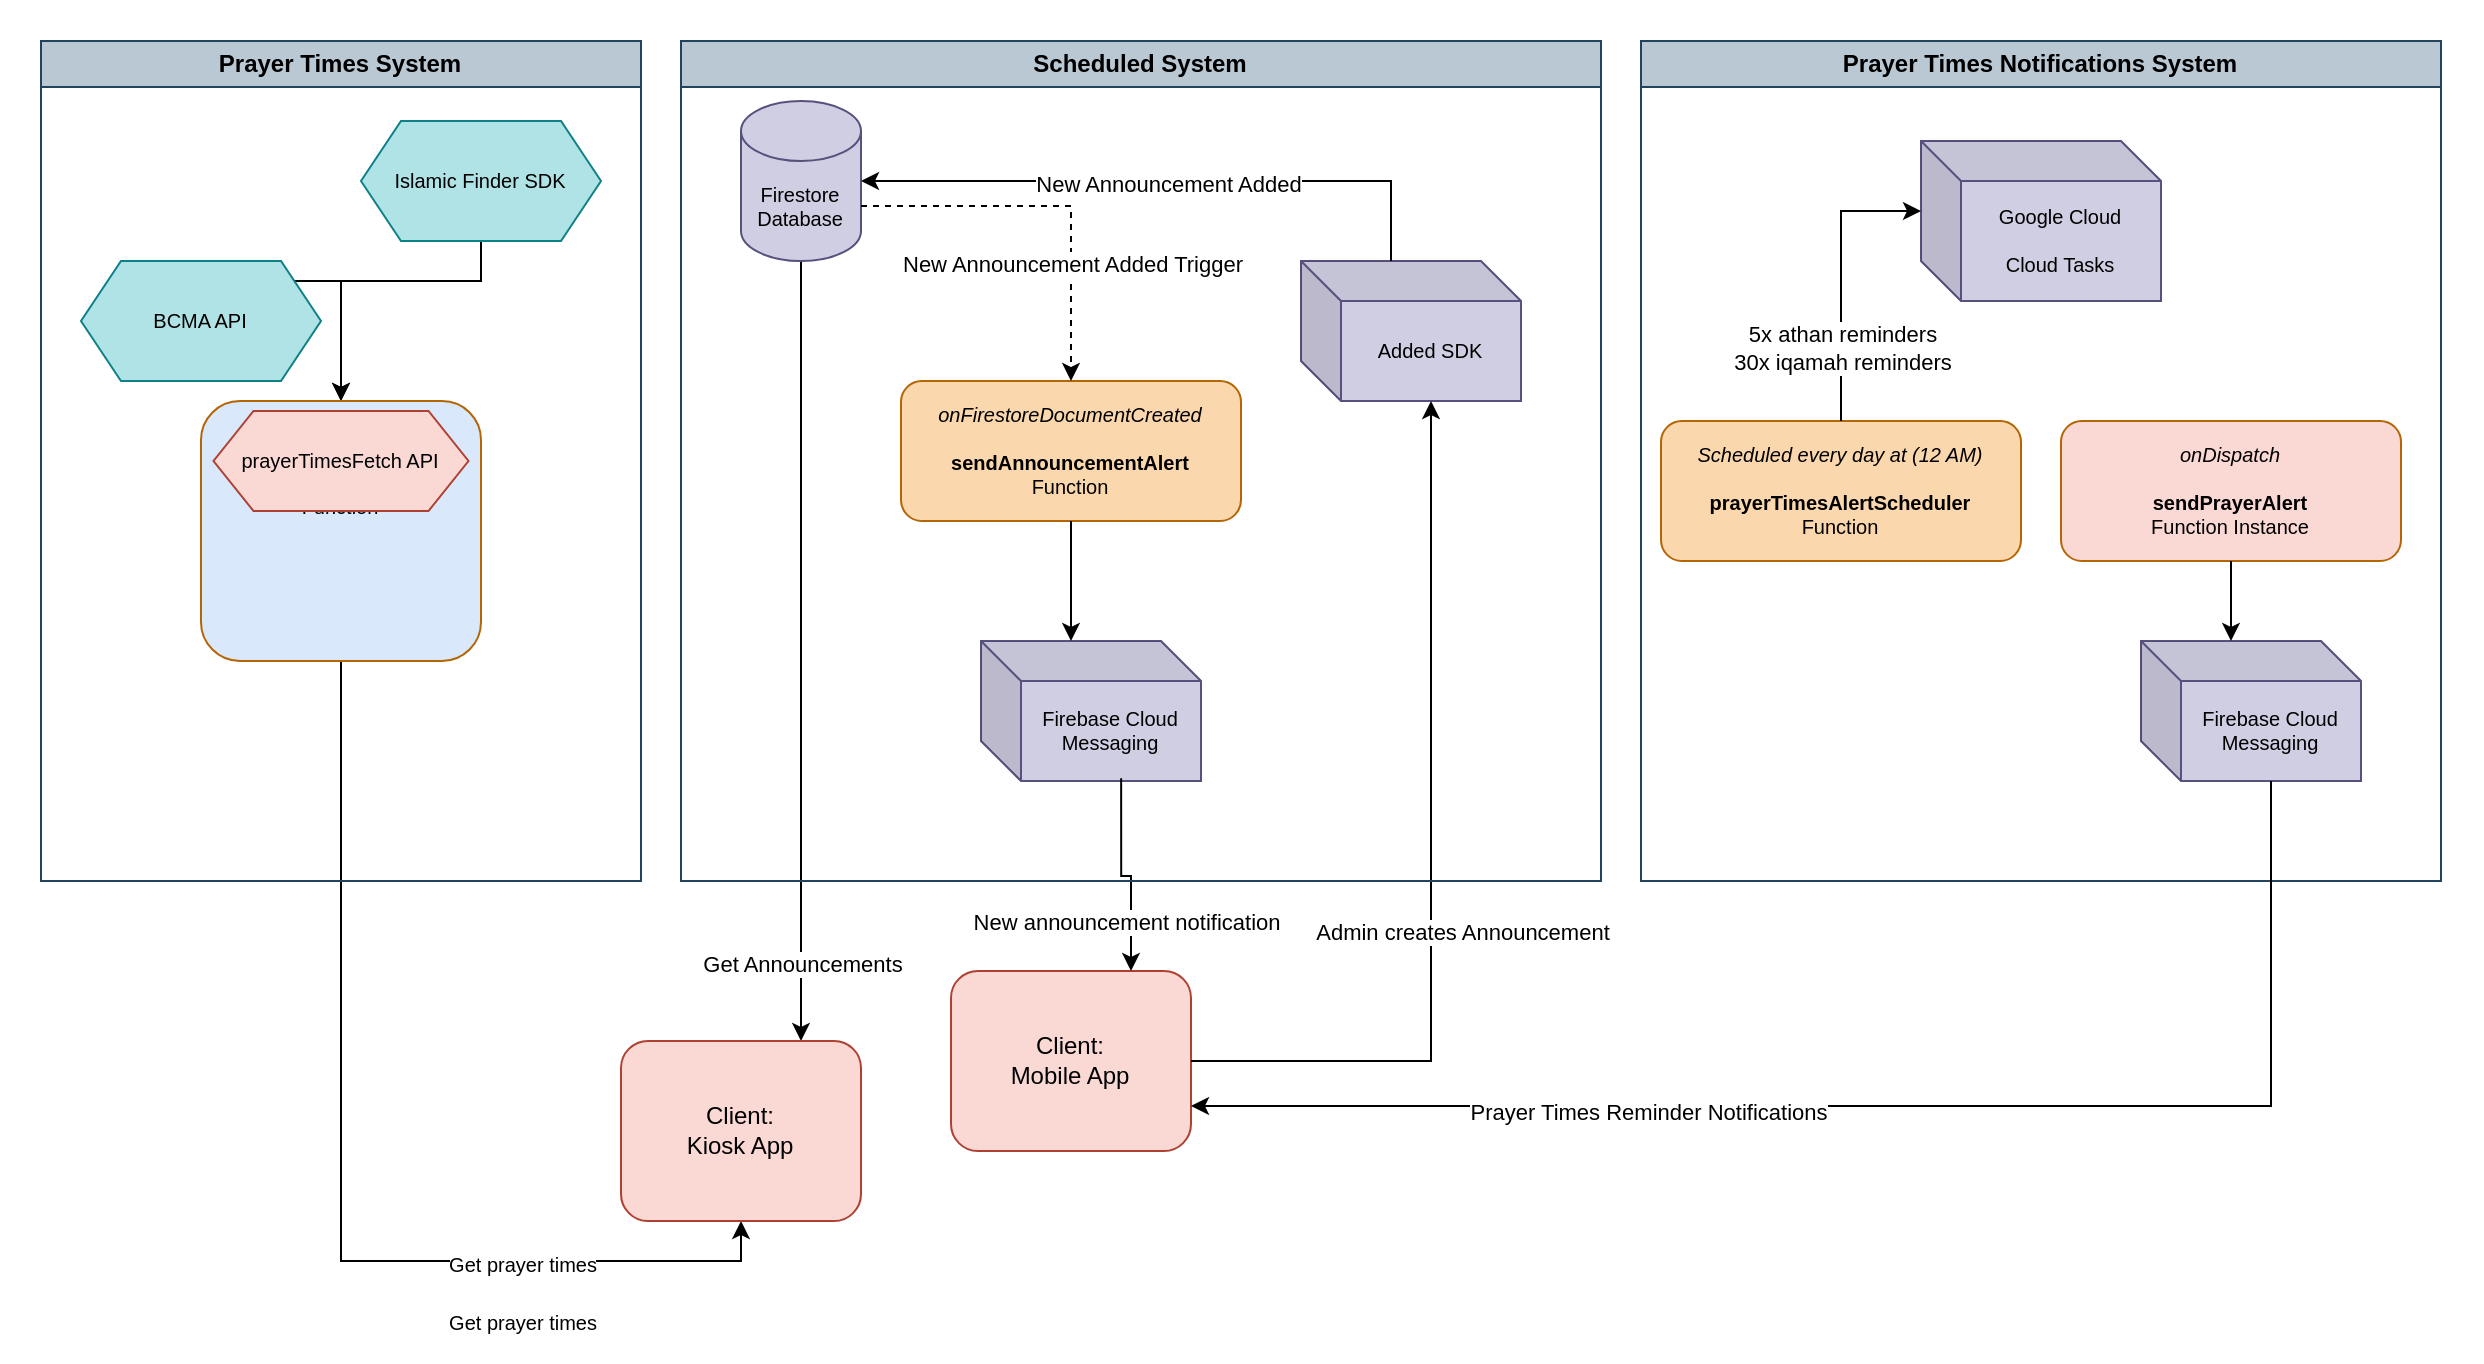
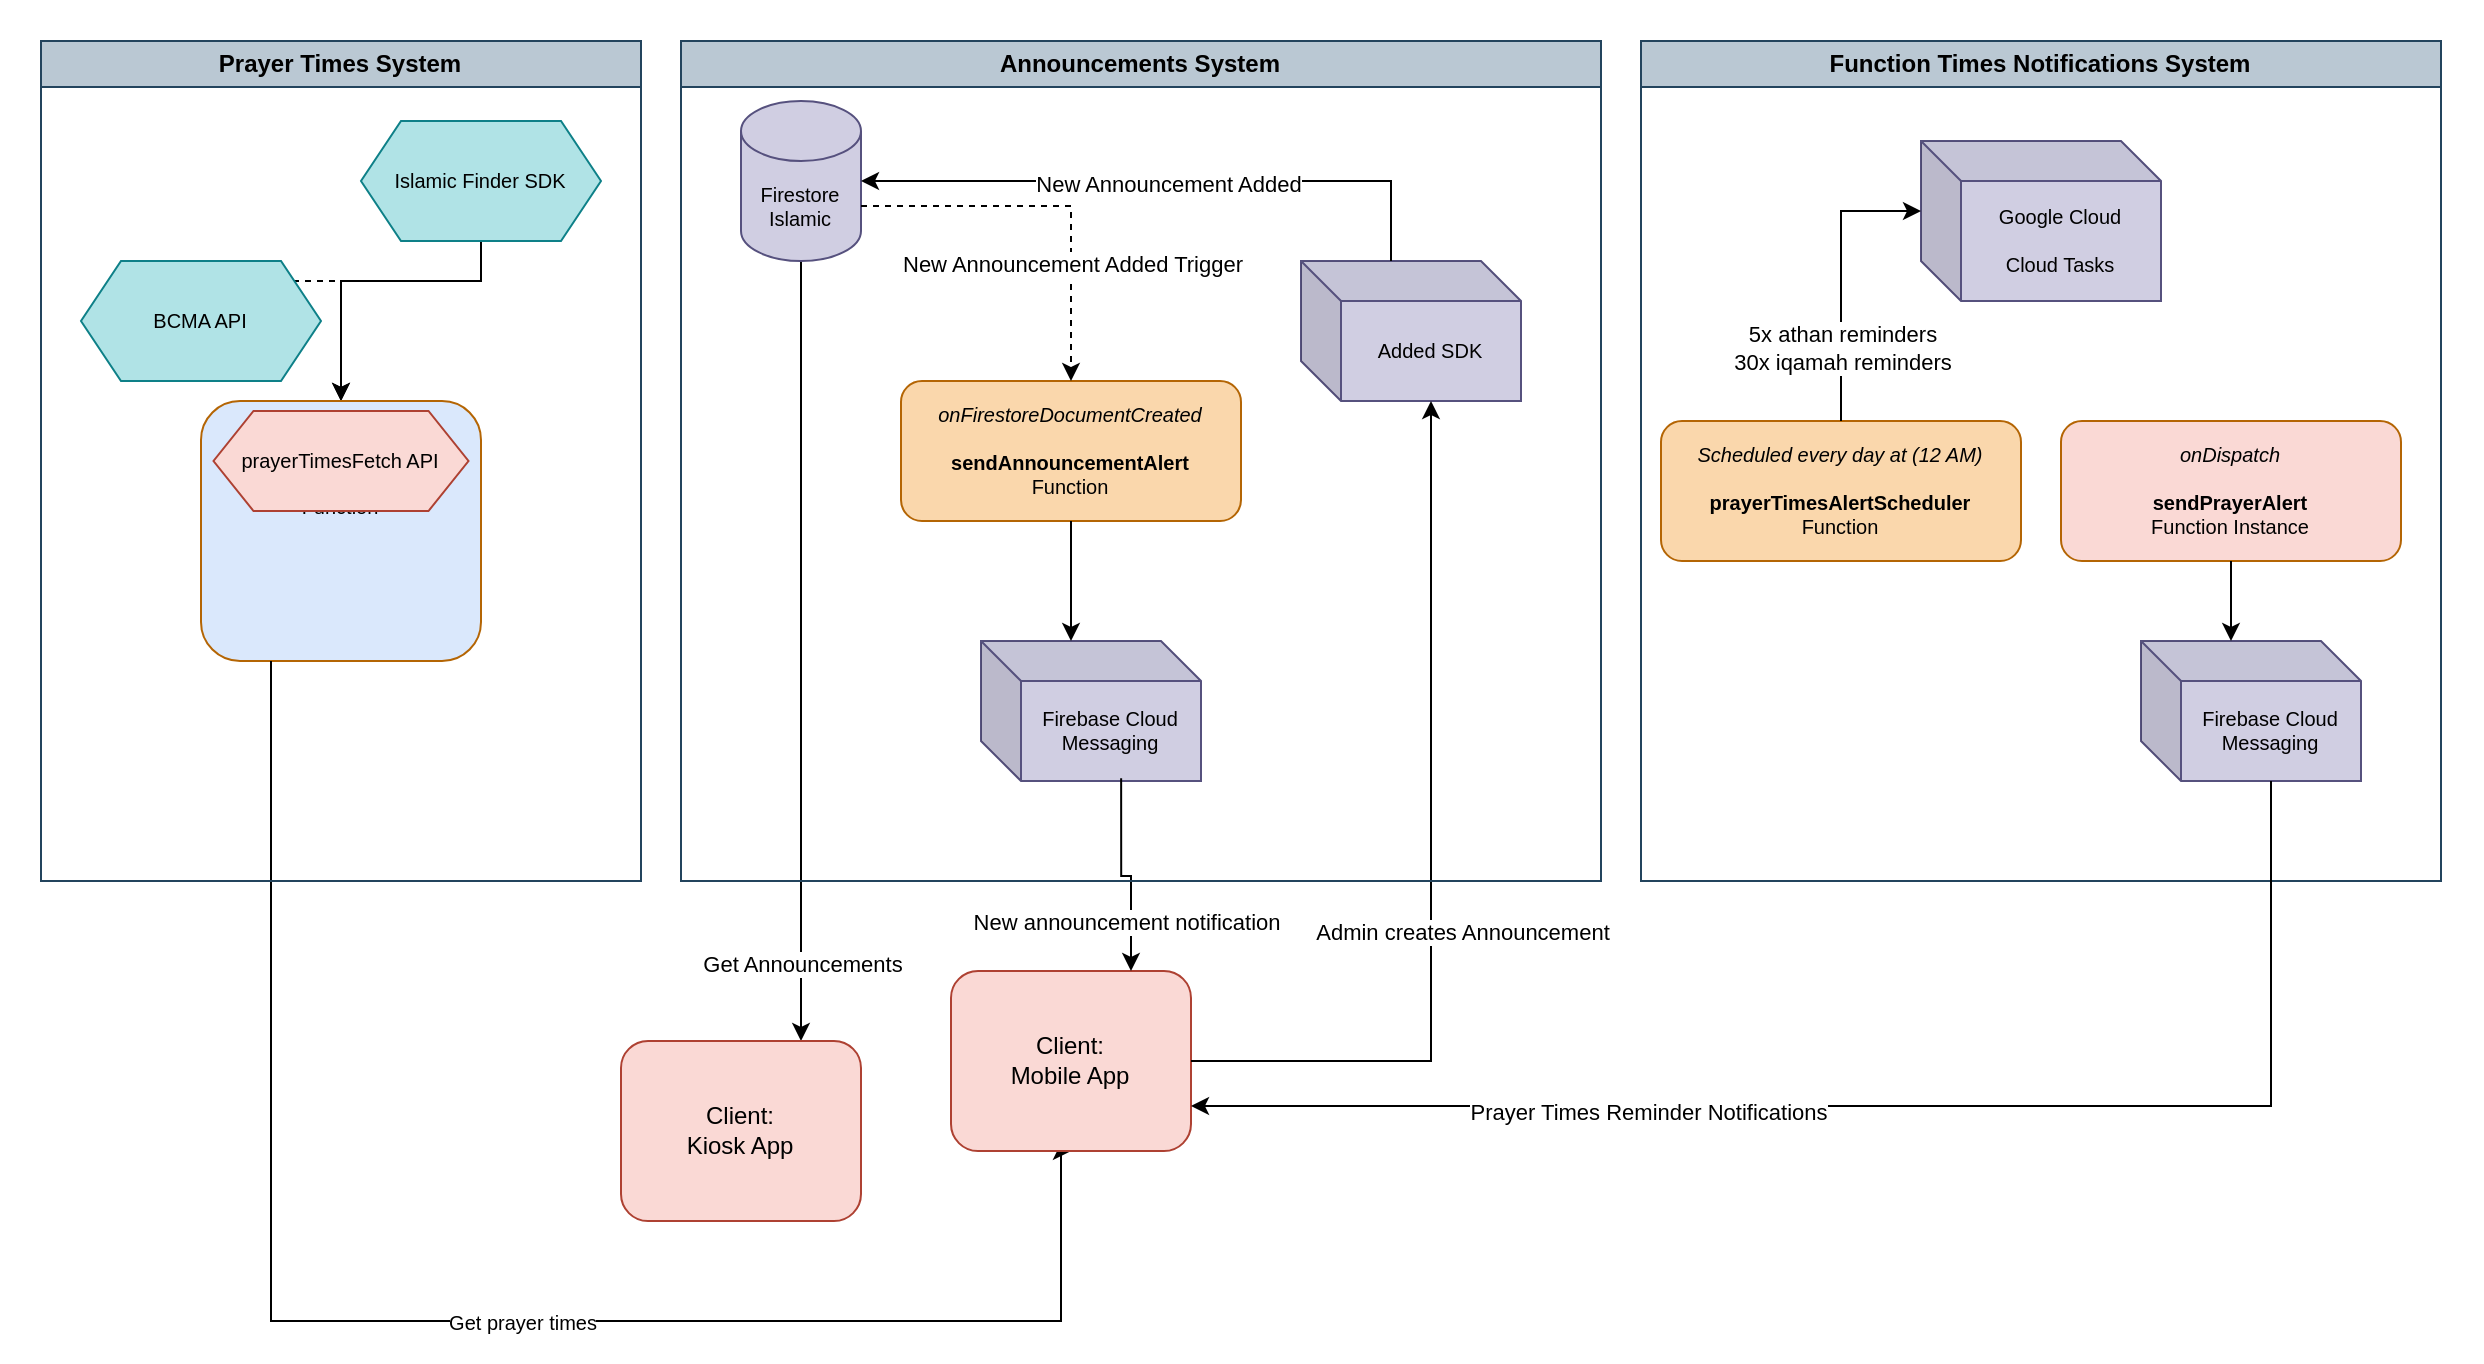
node "Scheduled System": label "Scheduled System" -> "Announcements System"
node "Prayer Times Notifications System": label "Prayer Times Notifications System" -> "Function Times Notifications System"
node "Firestore Database": label "Firestore Database" -> "Firestore Islamic"
edge "BCMA API" -> "HTTP prayerTimesFetch Function": style solid -> dashed
edge "HTTP prayerTimesFetch Function" -> "Client: Mobile App": added
edge "HTTP prayerTimesFetch Function" -> "Client: Kiosk App": removed, label "Get prayer times"
